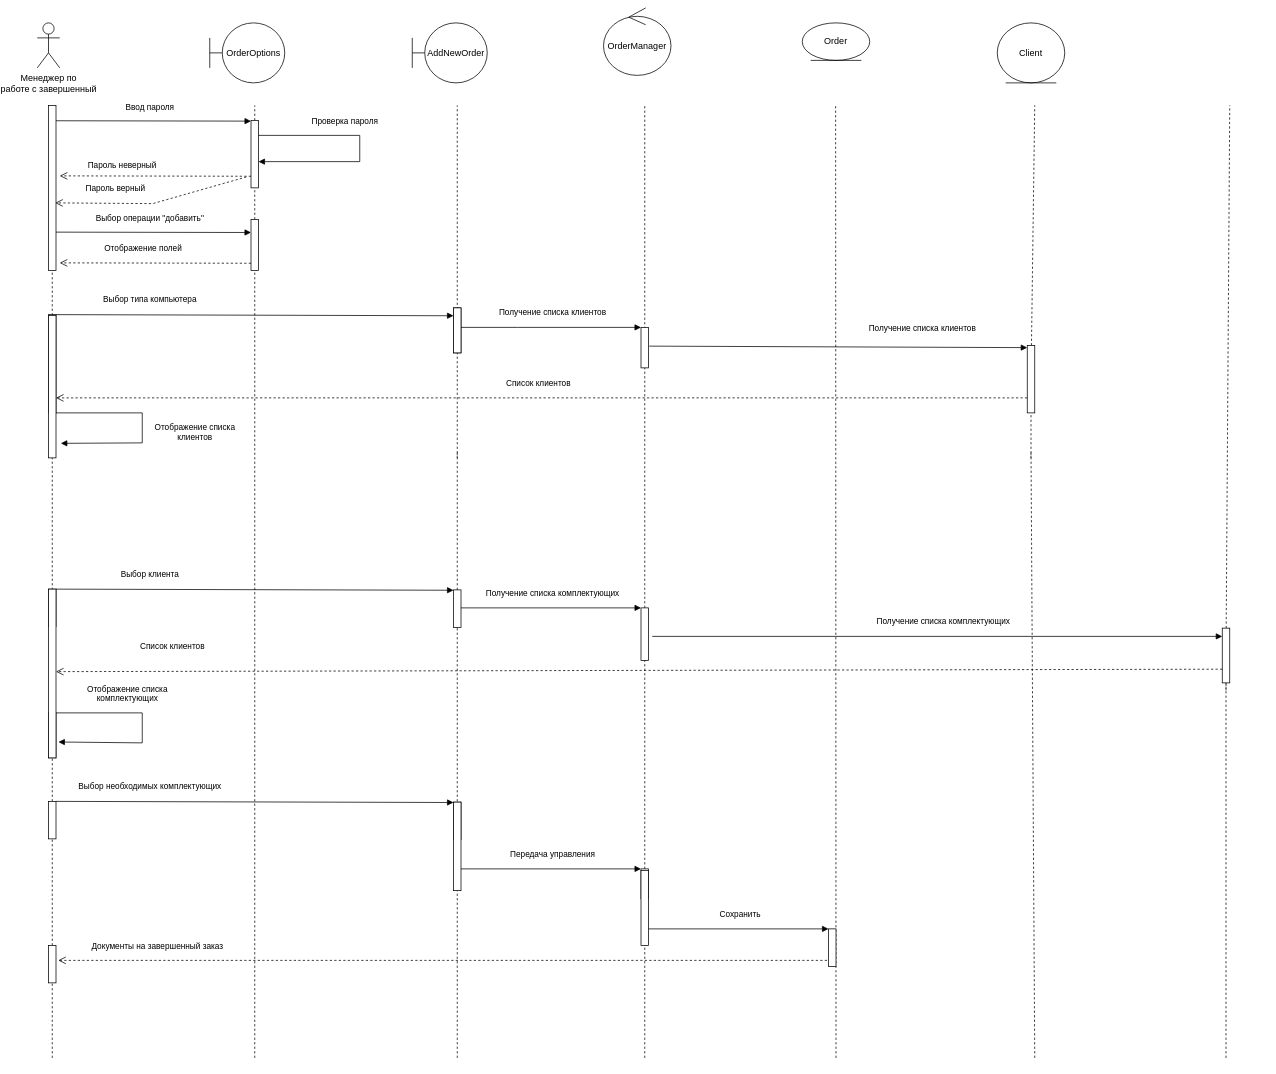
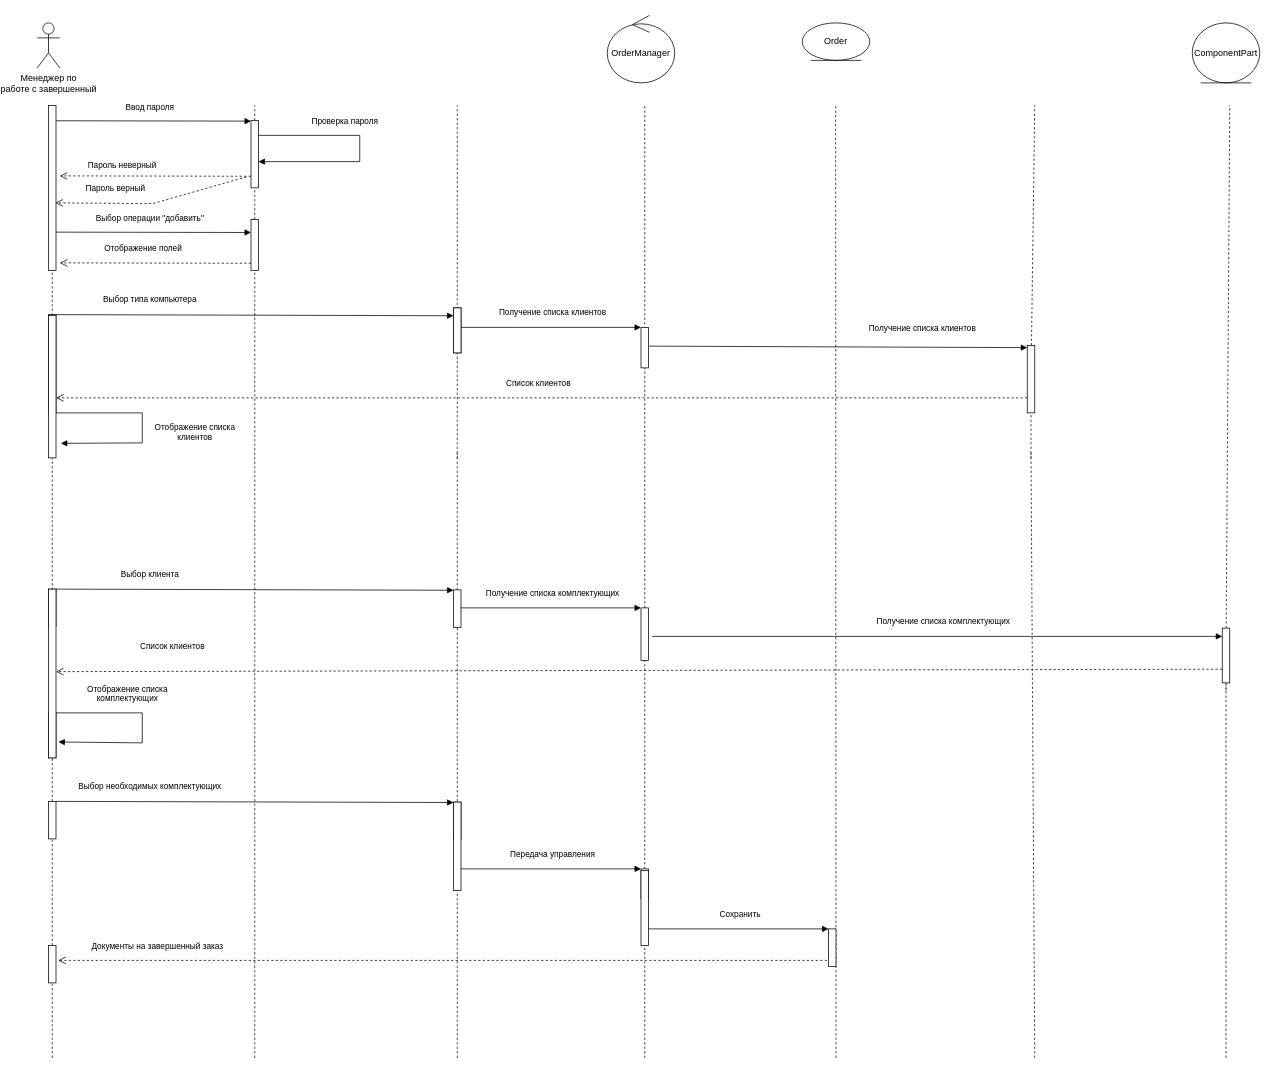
node "OrderManager": moved (637, 42) -> (641, 49)
node "OrderOptions": removed
node "AddNewOrder": removed
node "Client": removed
node "ComponentPart": added
